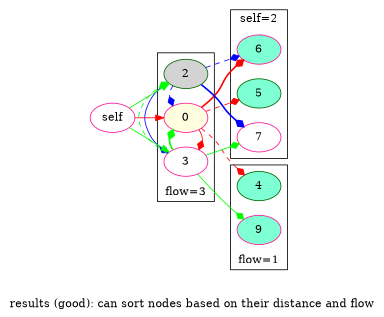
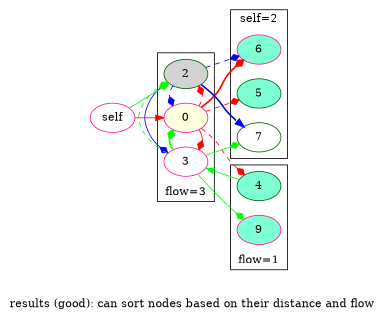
edge "0" -> "2": added
edge "2" -> "7": arrowhead diamond -> normal
edge "self" -> "3": now "4" -> "3"
node "7": color deeppink -> darkgreen
